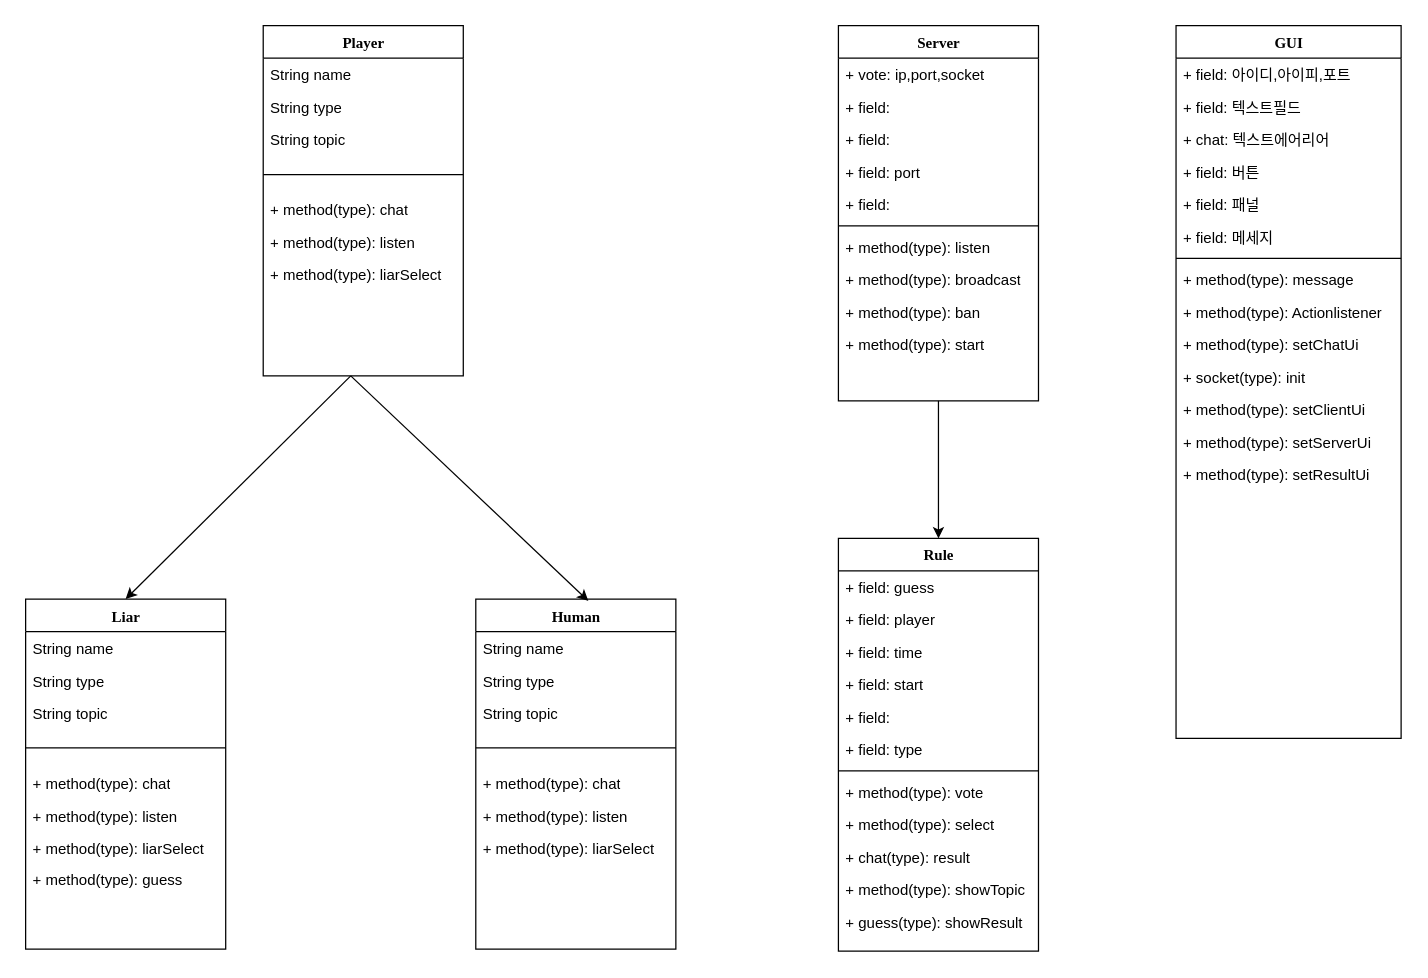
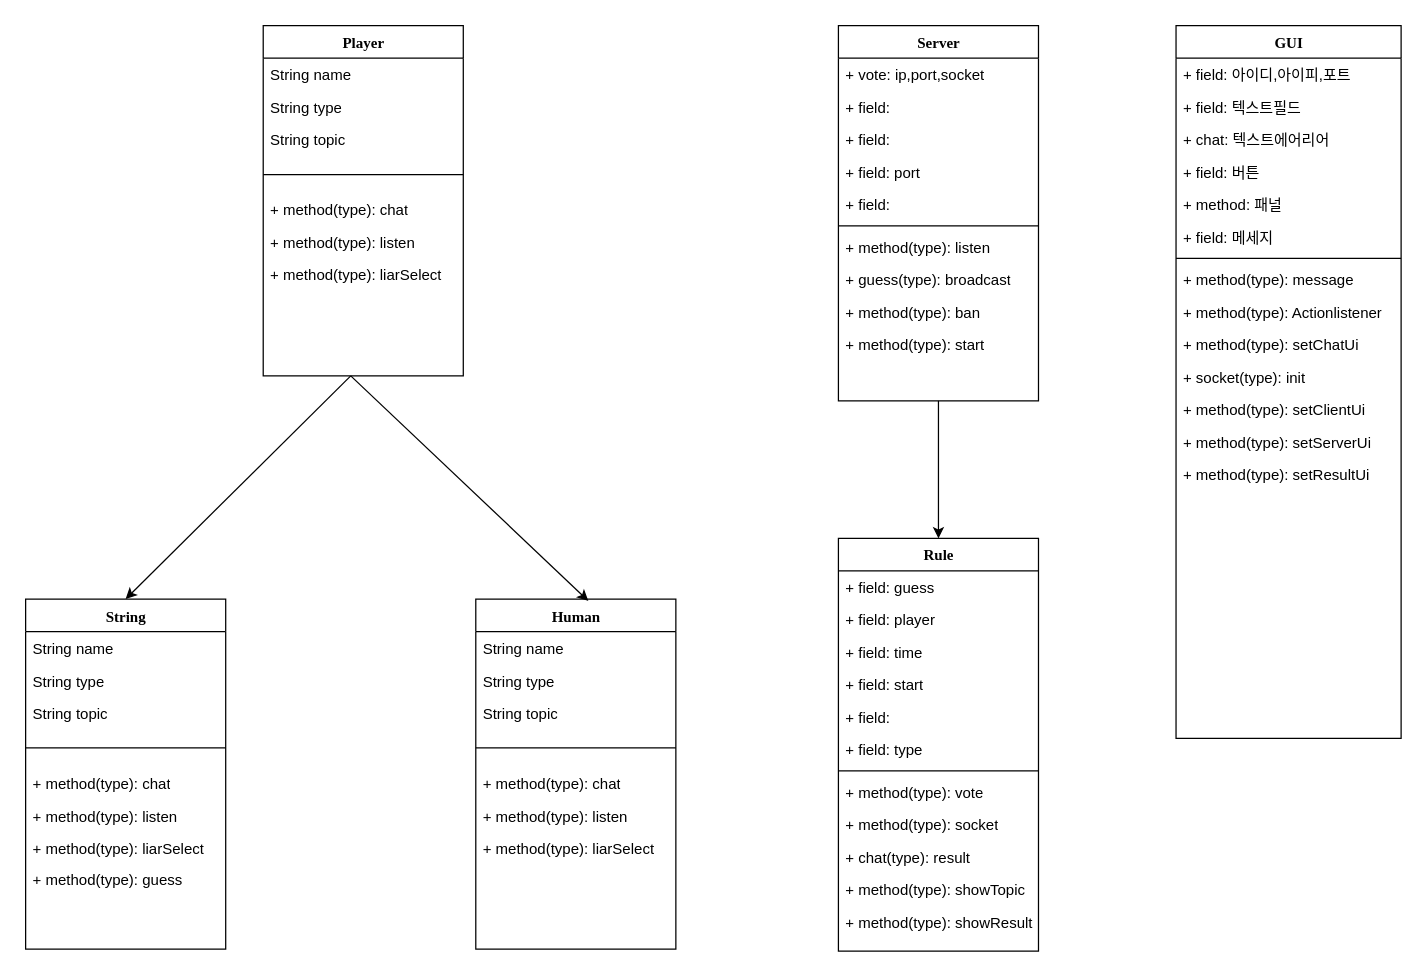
node "+ field: 패널": label "+ field: 패널" -> "+ method: 패널"
node "+ method(type): broadcast": label "+ method(type): broadcast" -> "+ guess(type): broadcast"
node "Liar": label "Liar" -> "String"
node "+ method(type): select": label "+ method(type): select" -> "+ method(type): socket"
node "+ guess(type): showResult": label "+ guess(type): showResult" -> "+ method(type): showResult"
